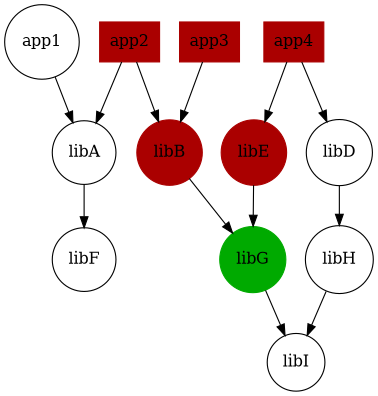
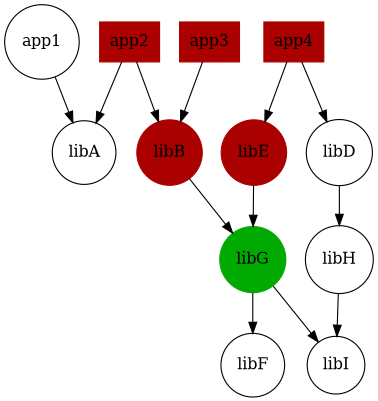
edge "libA" -> "libF": now "libG" -> "libF"
